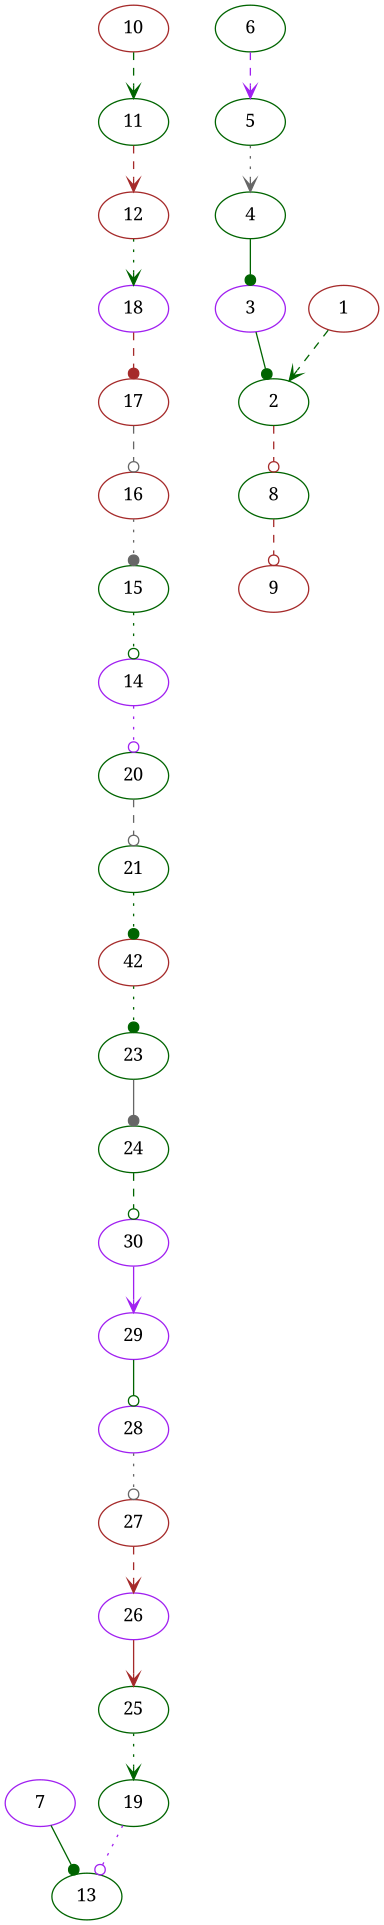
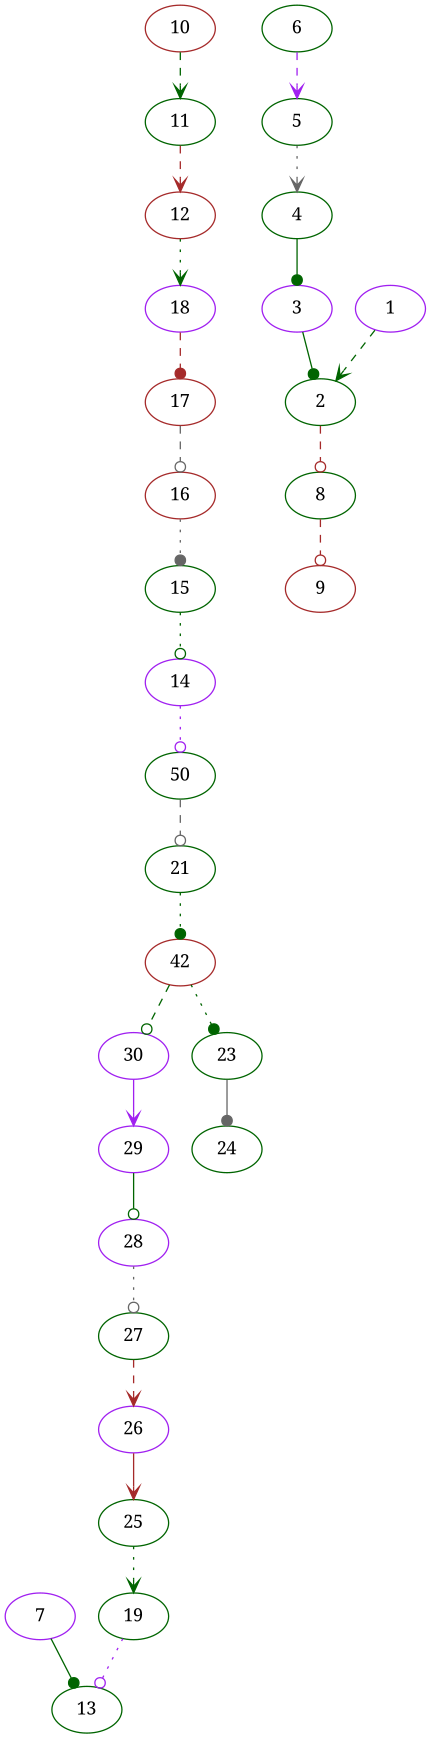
node "1": color brown -> purple
node "20": label "20" -> "50"
edge "24" -> "30": now "42" -> "30"
node "27": color brown -> darkgreen
